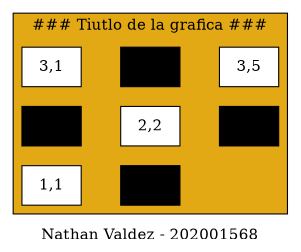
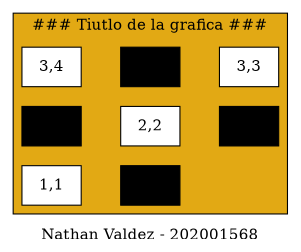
node "3,1": label "3,1" -> "3,4"
node "3,5": label "3,5" -> "3,3"
